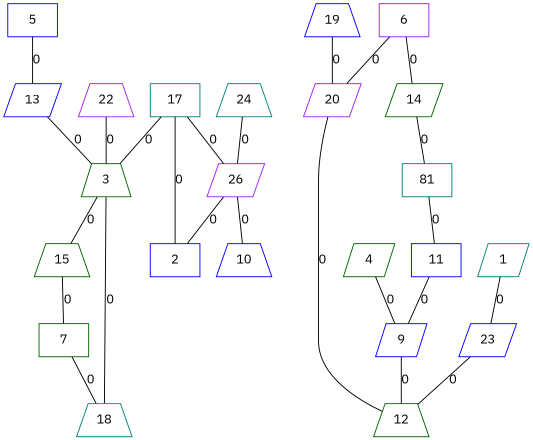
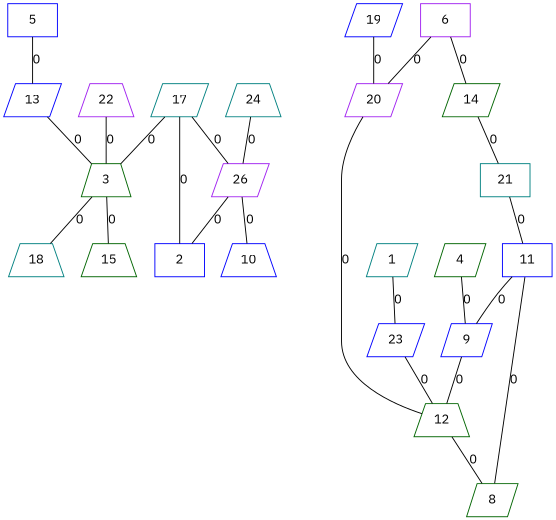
node "19": shape trapezium -> parallelogram
node "17": shape box -> parallelogram
node "81": label "81" -> "21"
node "7": removed
node "8": added
